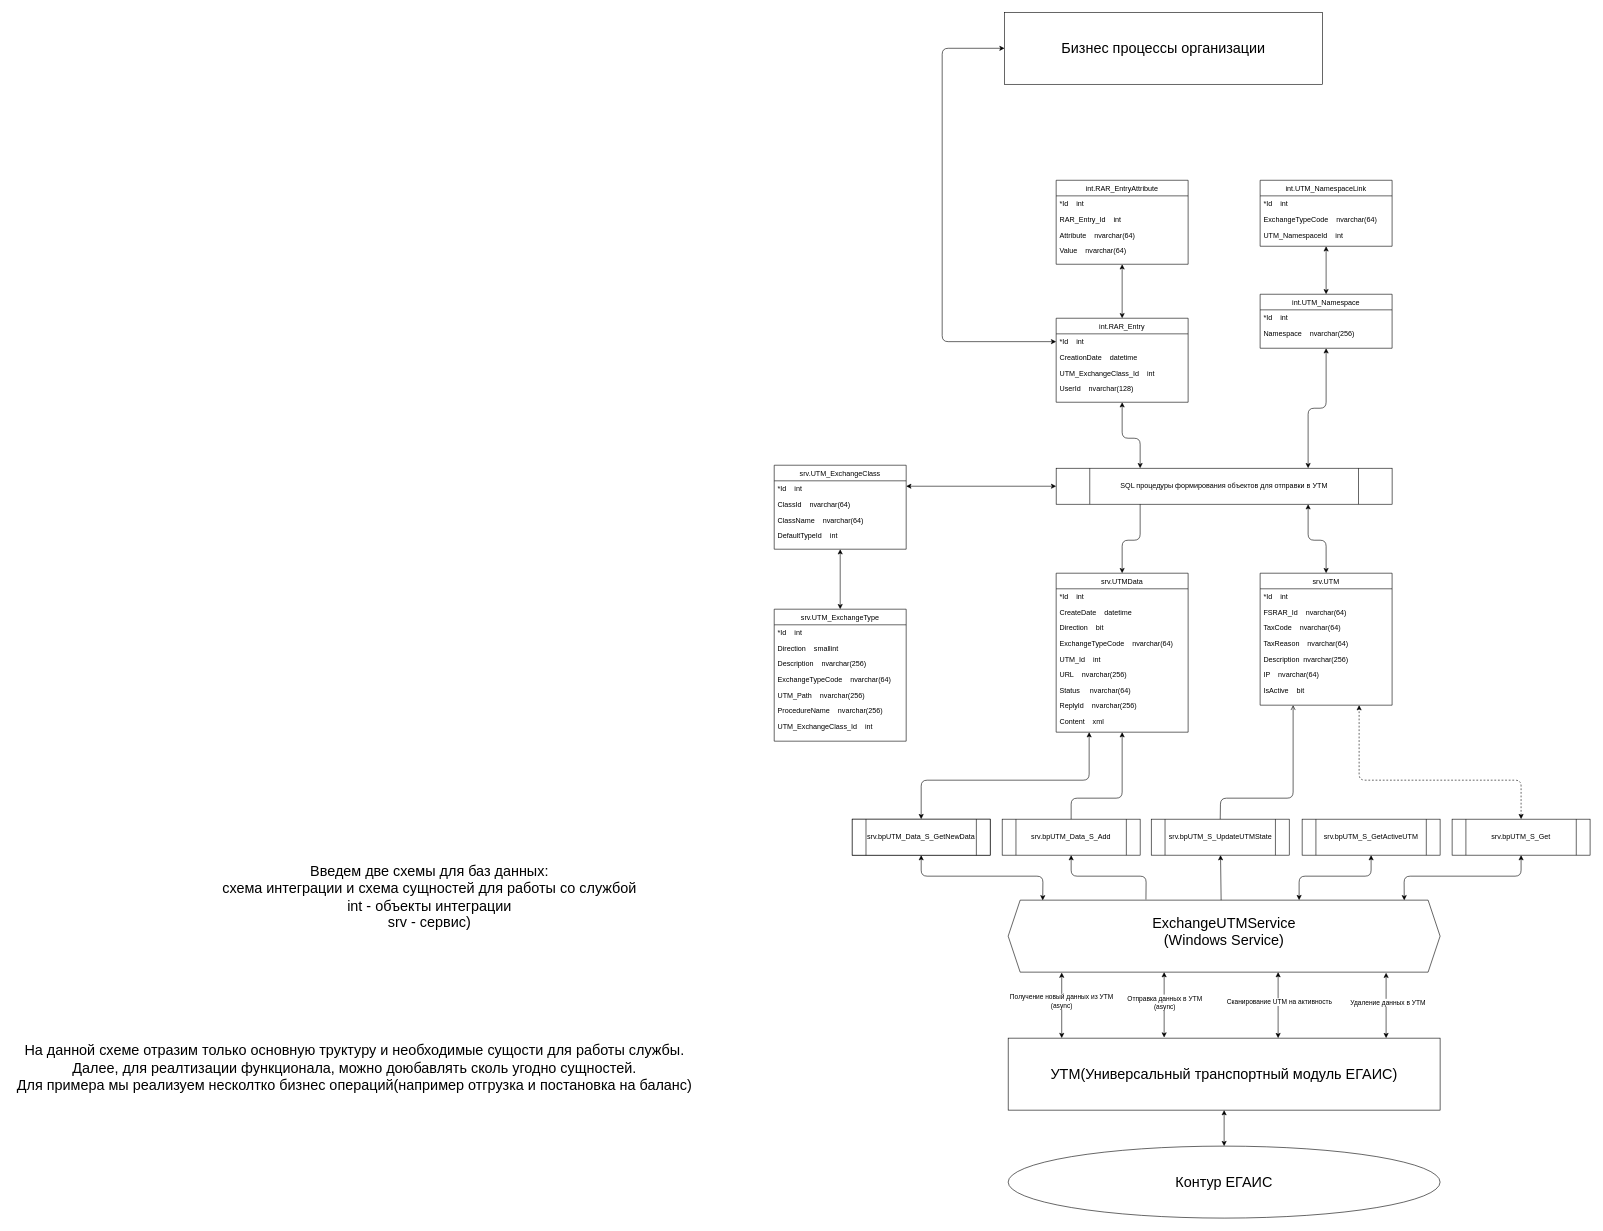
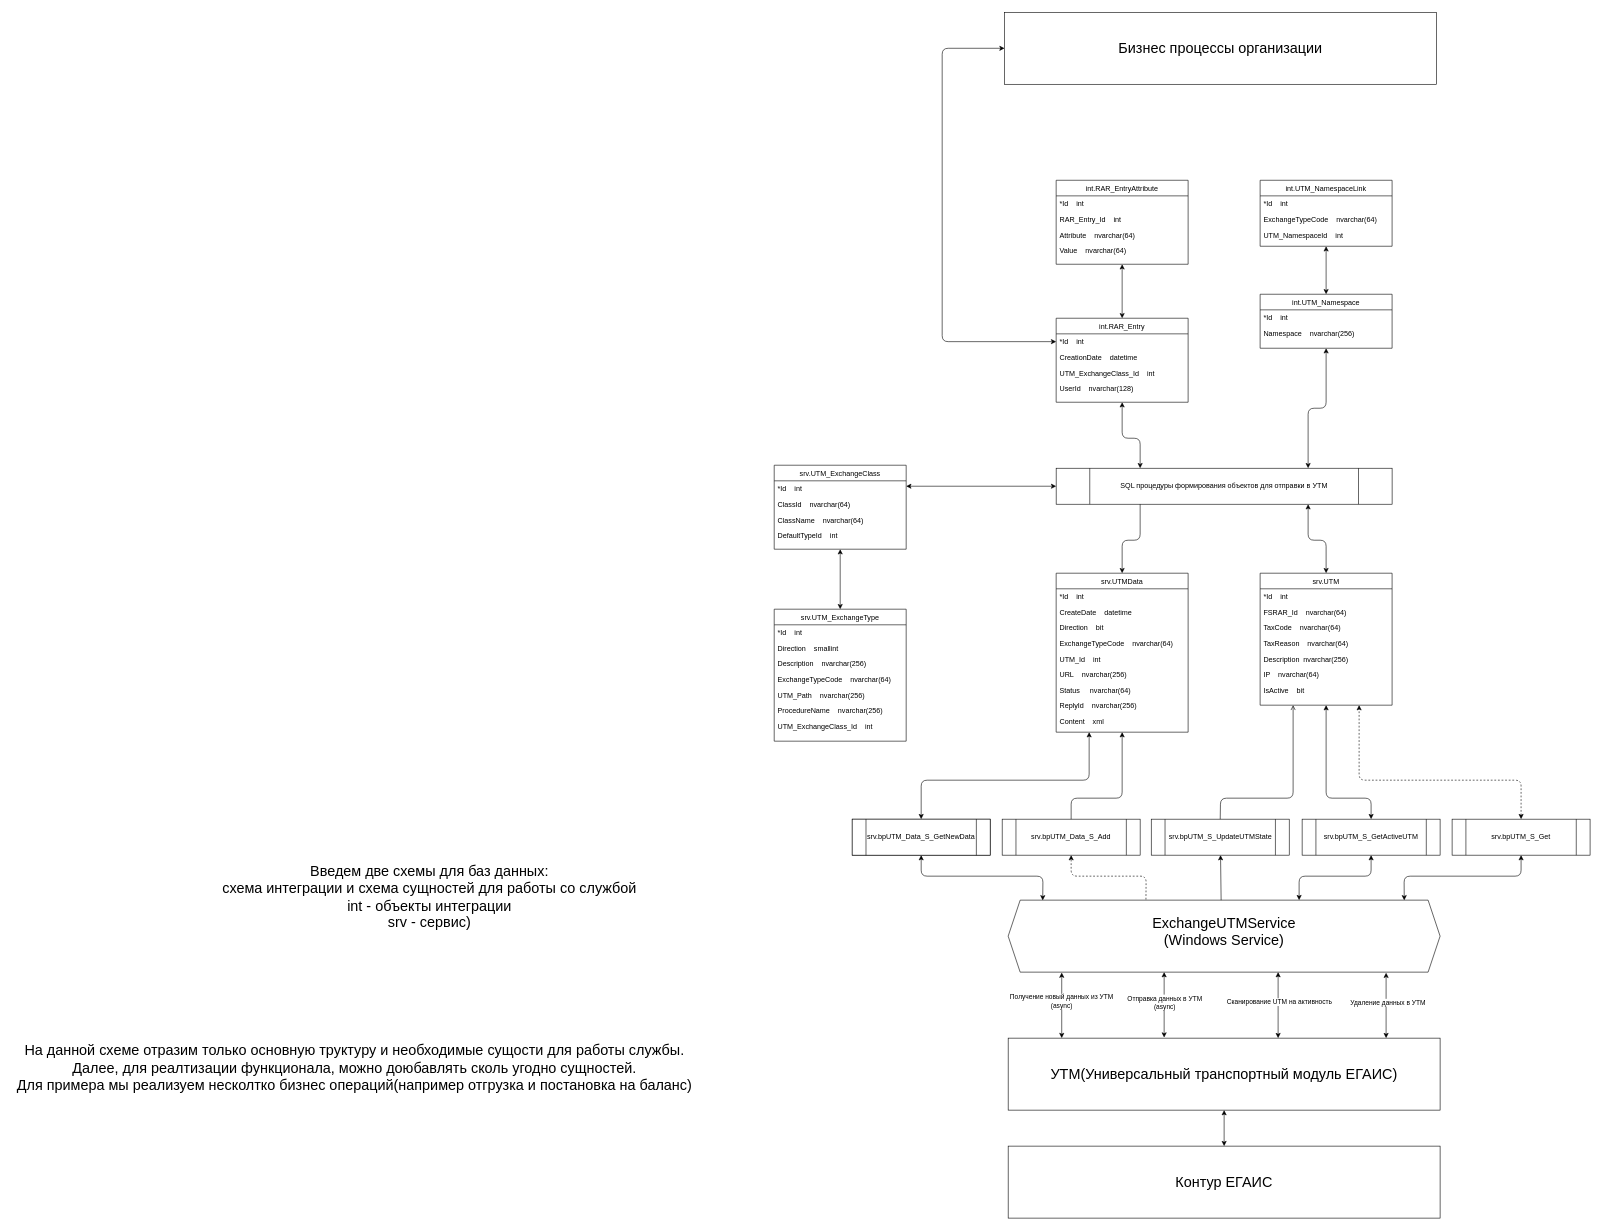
node "Бизнес процессы организации": size 318x72 -> 432x72
edge "srv.UTM" -- "srv.bpUTM_S_GetActiveUTM": added
edge "ExchangeUTMService (Windows Service)" -> "srv.bpUTM_Data_S_Add": style solid -> dashed
node "Контур ЕГАИС": shape ellipse -> rectangle
